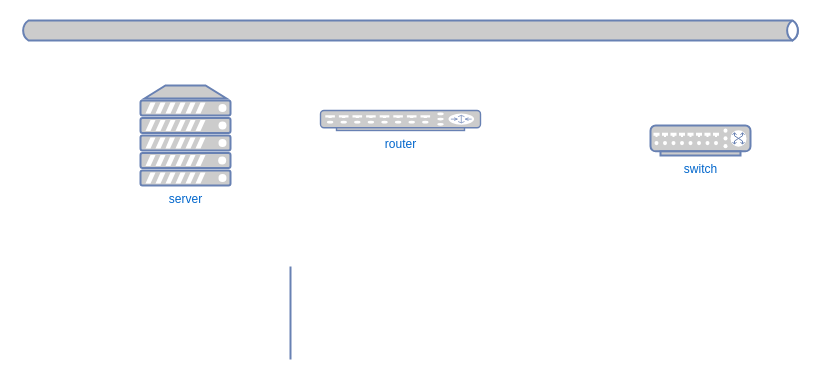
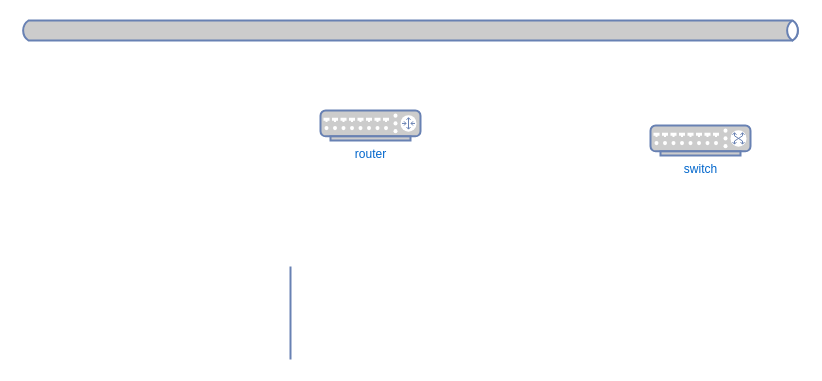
node "router": size 160x20 -> 100x30
node "server": removed
